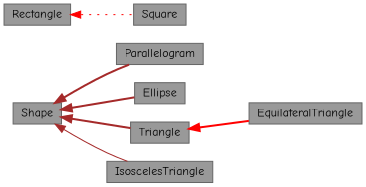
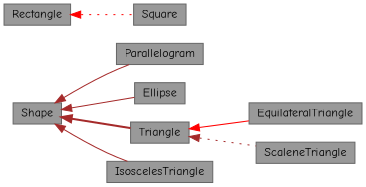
edge "Parallelogram" -> "Shape": style bold -> solid
edge "Ellipse" -> "Shape": style bold -> solid
edge "EquilateralTriangle" -> "Triangle": style bold -> solid
node "ScaleneTriangle": added
